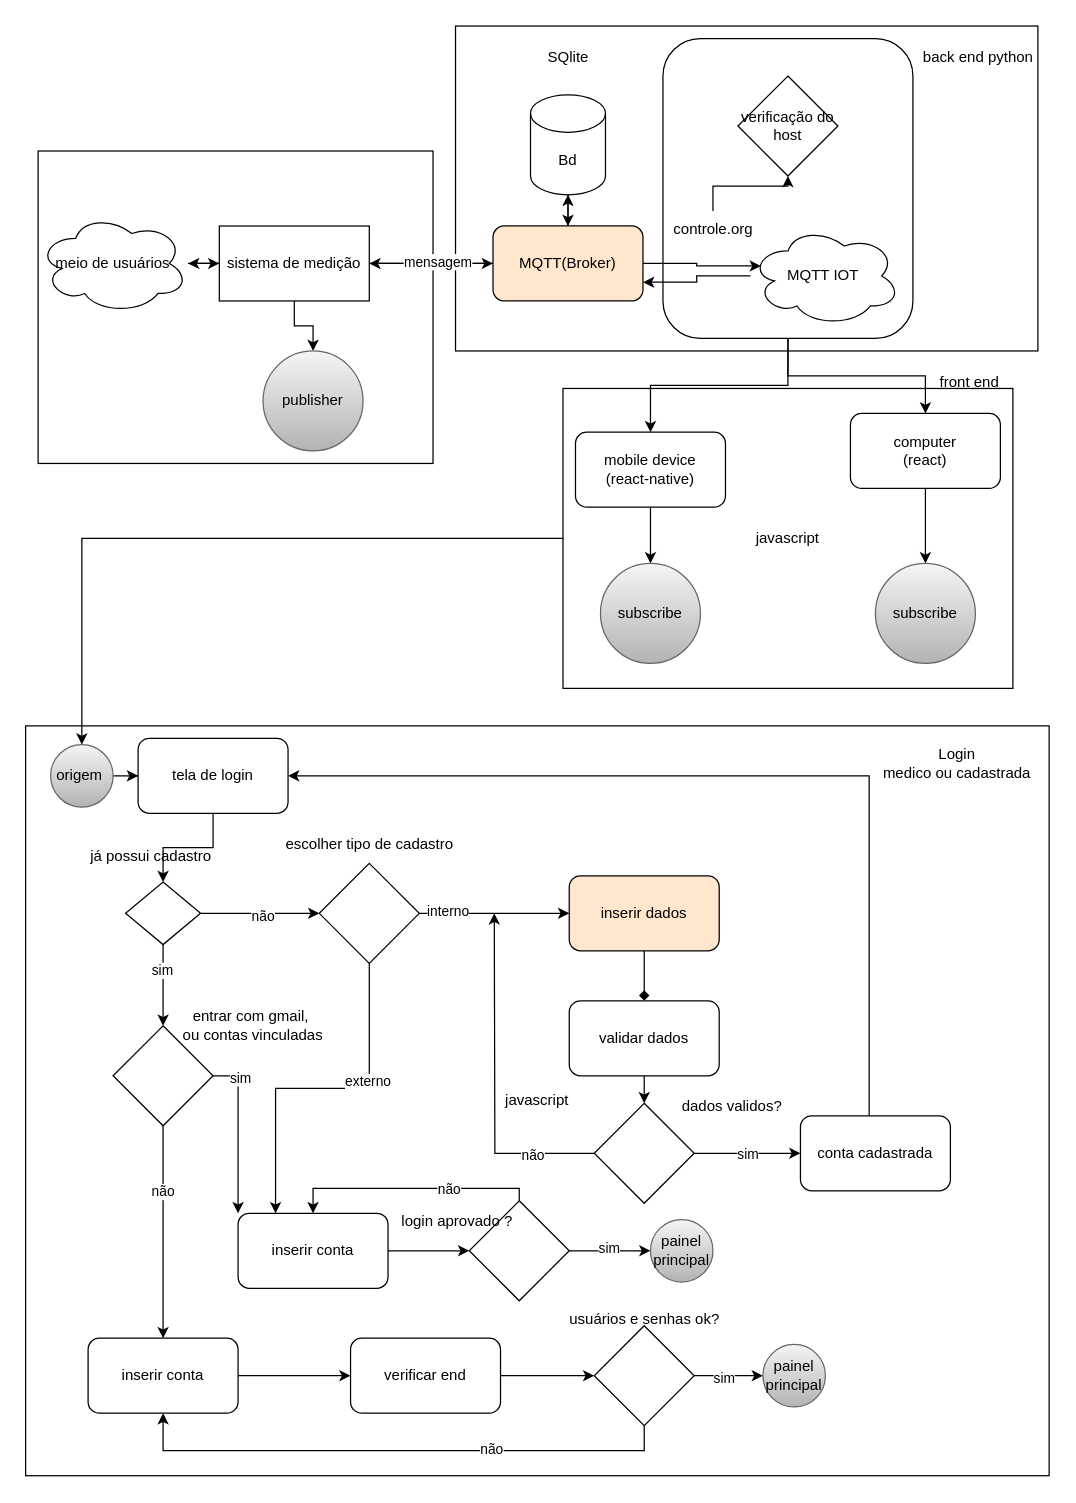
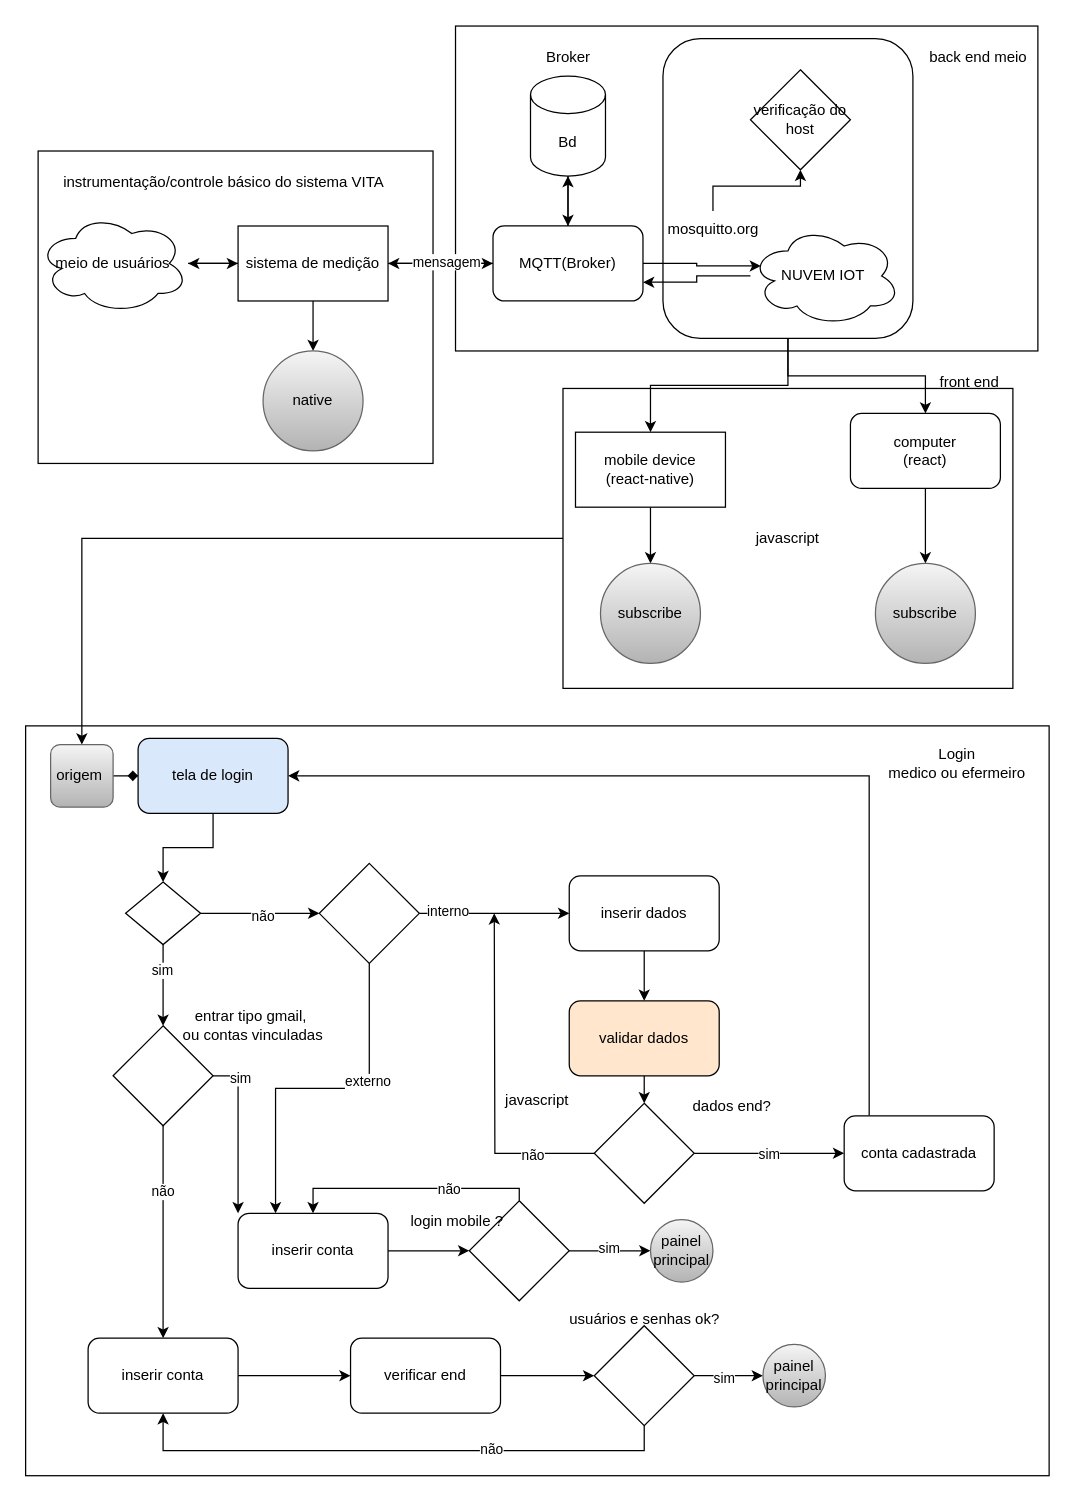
node "SQlite": label "SQlite" -> "Broker"
node "back end python": label "back end python" -> "back end meio"
node "verificação do host": moved (788, 126) -> (801, 119)
node "Bd": moved (568, 144) -> (568, 126)
node "instrumentação/controle básico do sistema VITA": added
node "controle.org": label "controle.org" -> "mosquitto.org"
node "sistema de medição": moved (294, 263) -> (313, 263)
node "MQTT(Broker)": fillcolor #ffe6cc -> #ffffff
node "MQTT IOT": label "MQTT IOT" -> "NUVEM IOT"
node "publisher": label "publisher" -> "native"
node "mobile device (react-native)": shape rounded rectangle -> rectangle
node "Login medico ou cadastrada": label "Login medico ou cadastrada" -> "Login medico ou efermeiro"
node "origem": shape ellipse -> rounded rectangle
edge "origem" -> "tela de login": arrowhead classic -> diamond
node "tela de login": fillcolor #ffffff -> #dae8fc
node "escolher tipo de cadastro": removed
node "já possui cadastro": removed
node "inserir dados": fillcolor #ffe6cc -> #ffffff
edge "inserir dados" -> "validar dados": arrowhead diamond -> classic
node "entrar com gmail, ou contas vinculadas": label "entrar com gmail, ou contas vinculadas" -> "entrar tipo gmail, ou contas vinculadas"
node "validar dados": fillcolor #ffffff -> #ffe6cc
node "dados validos?": label "dados validos?" -> "dados end?"
node "conta cadastrada": moved (876, 1153) -> (919, 1153)
node "login aprovado ?": label "login aprovado ?" -> "login mobile ?"
